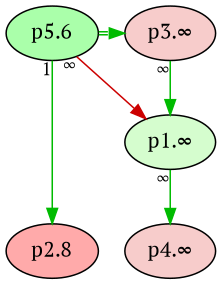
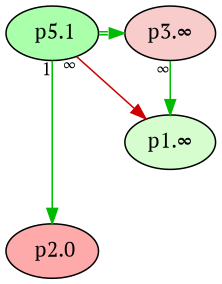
node "p5.6": label "p5.6" -> "p5.1"
node "p2.8": label "p2.8" -> "p2.0"
node "p4.∞": removed
